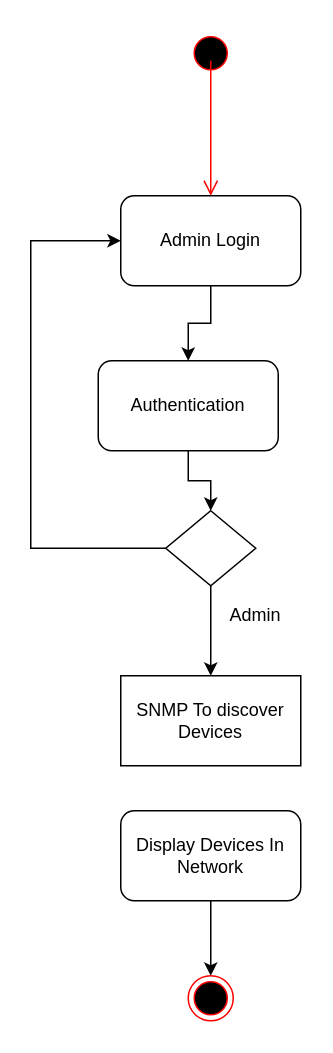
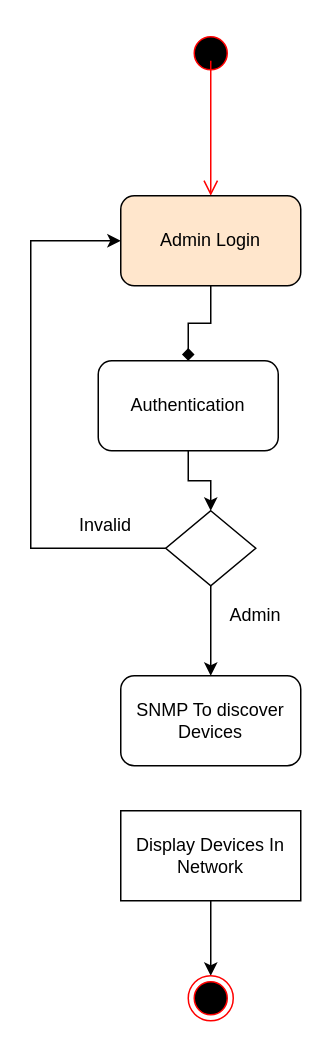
node "Admin Login": fillcolor #ffffff -> #ffe6cc
edge "Admin Login" -> "Authentication": arrowhead classic -> diamond
node "Invalid": added
node "SNMP To discover Devices": shape rectangle -> rounded rectangle
node "Display Devices In Network": shape rounded rectangle -> rectangle
